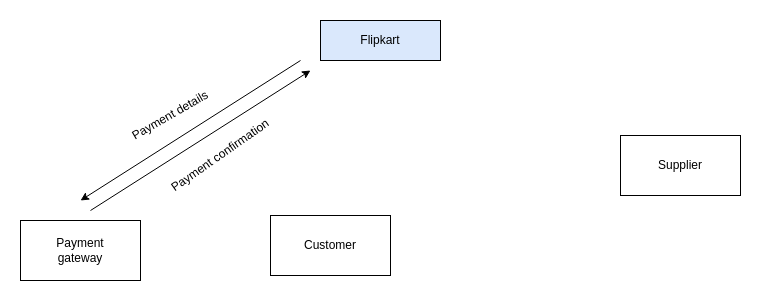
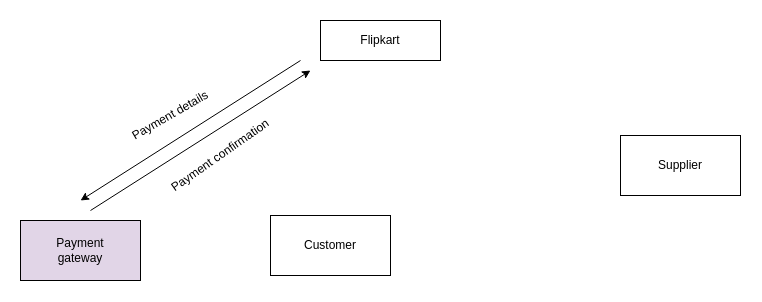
node "Flipkart": fillcolor #dae8fc -> #ffffff
node "Payment gateway": fillcolor #ffffff -> #e1d5e7
